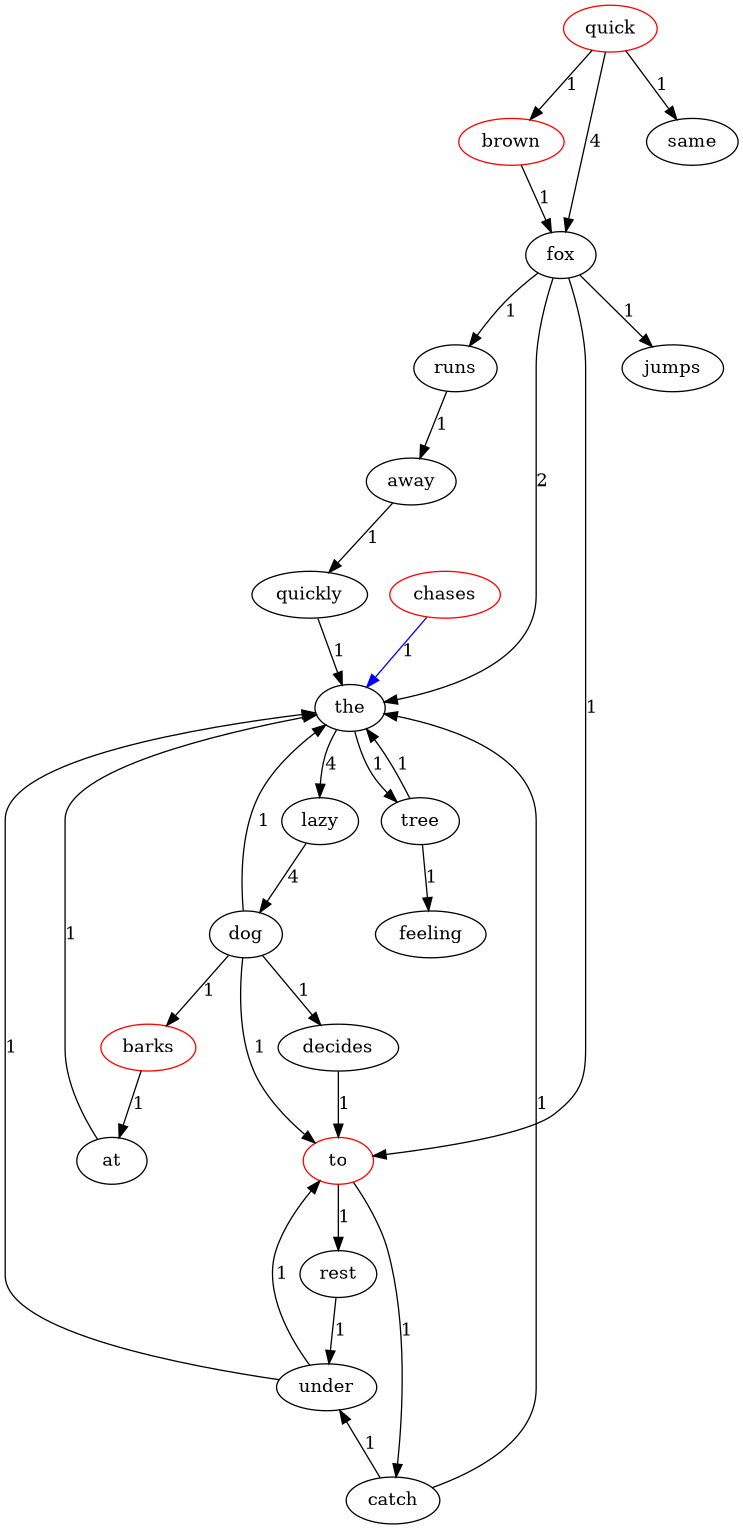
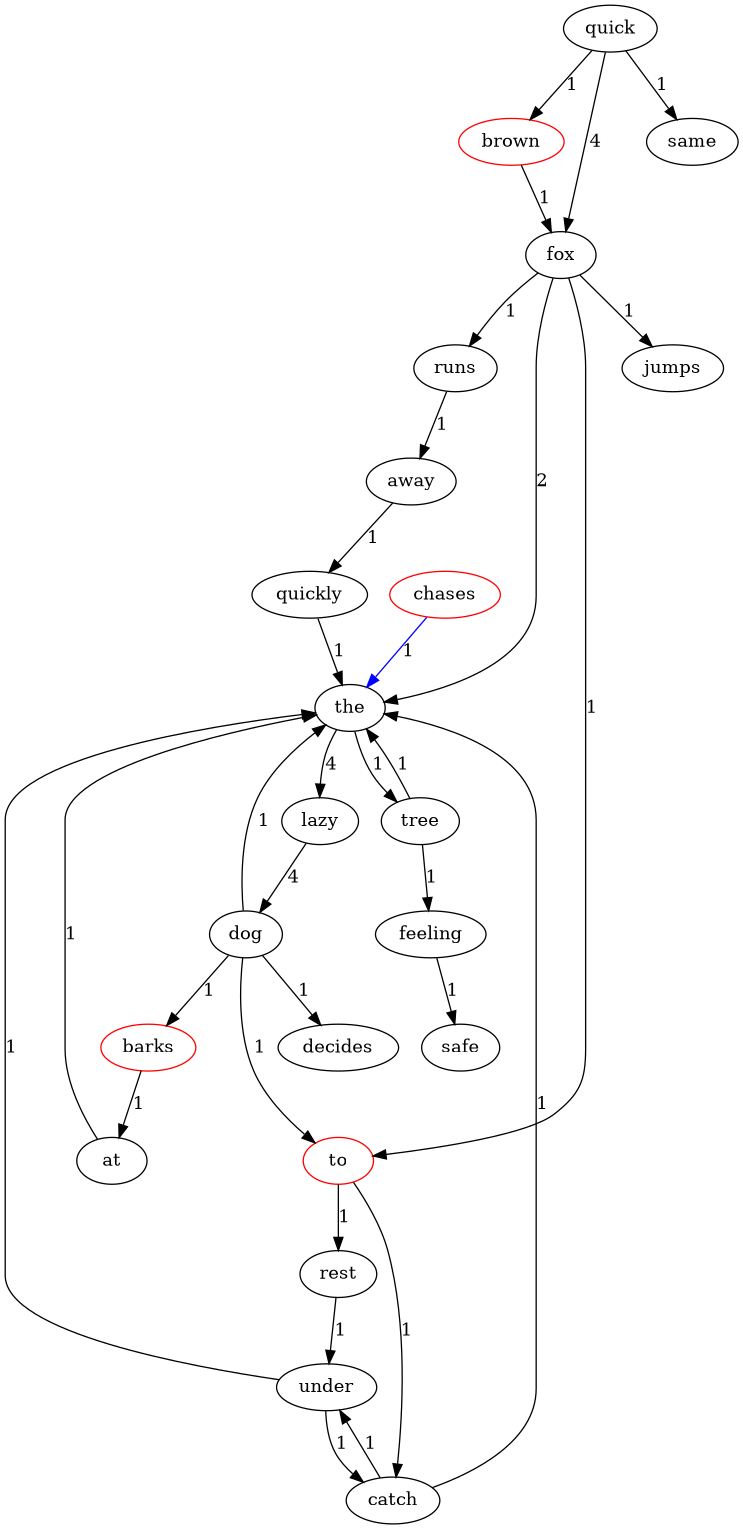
node "quick": color red -> black
node "safe": added
edge "decides" -> "to": removed, label "1"
edge "under" -> "to": now "under" -> "catch"
